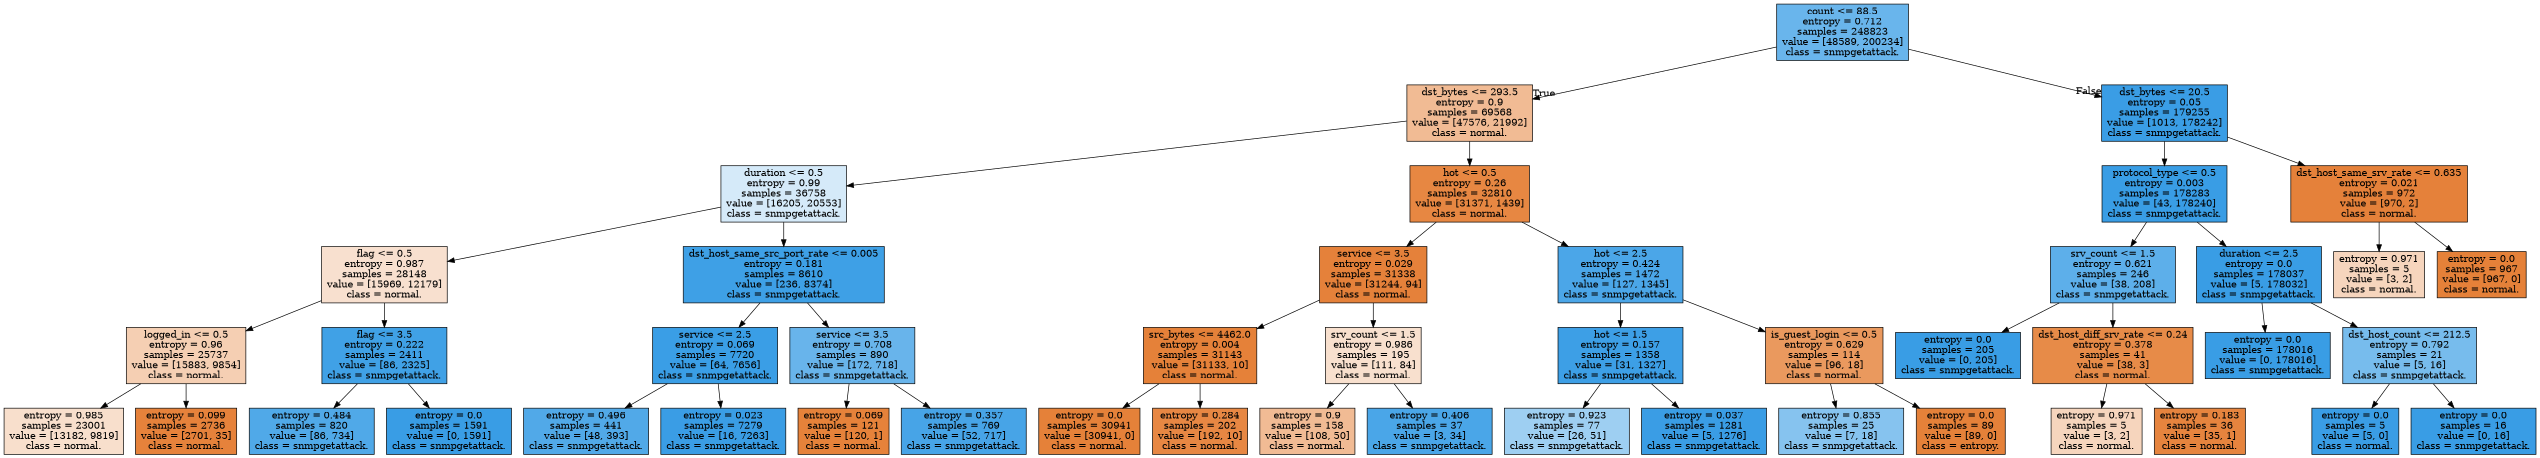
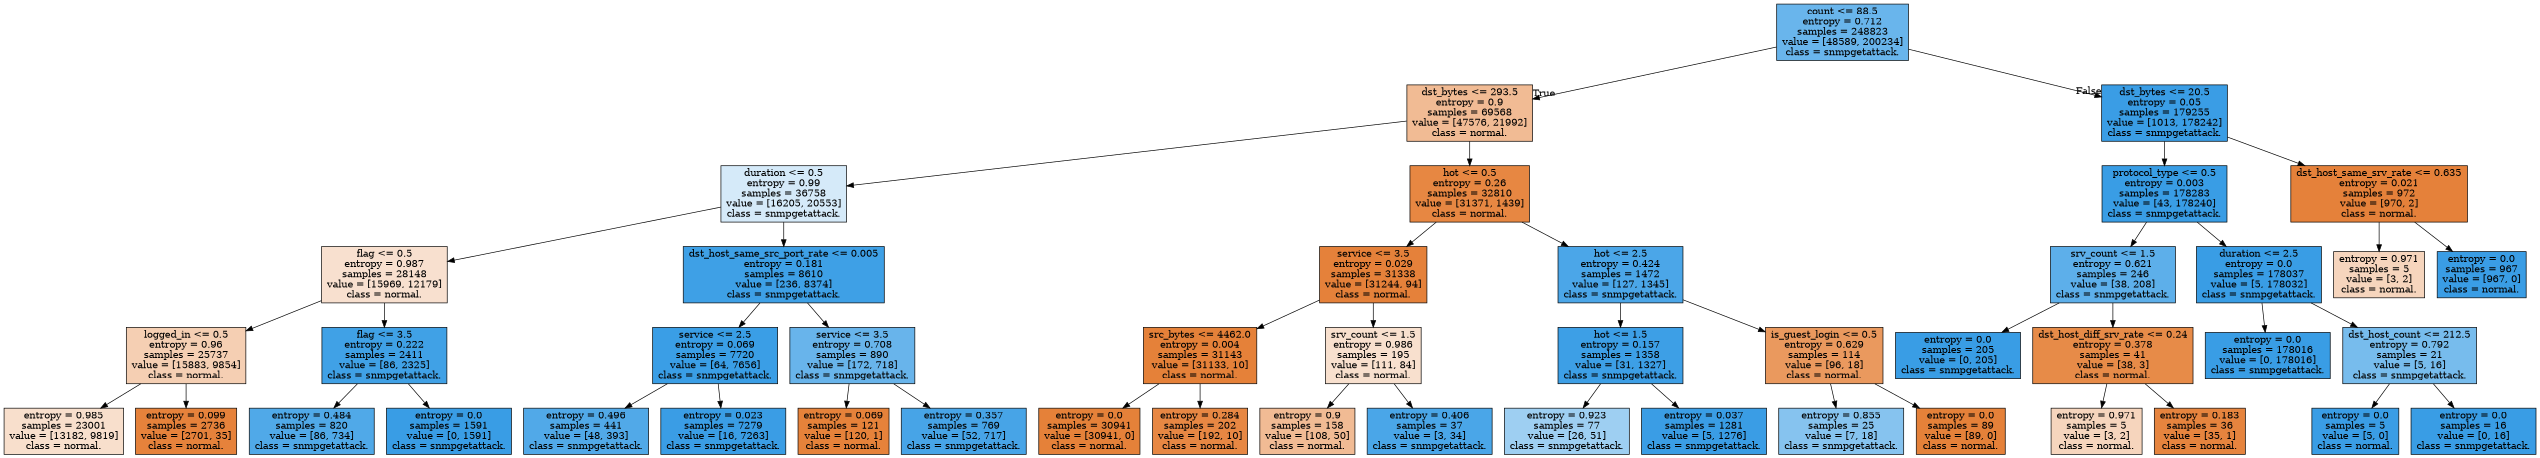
node "entropy = 0.0 samples = 967 value = [967, 0] class = normal.": fillcolor #e58139ff -> #399de5fe
node "entropy = 0.0 samples = 89 value = [89, 0] class = entropy.": label "entropy = 0.0 samples = 89 value = [89, 0] class = entropy." -> "entropy = 0.0 samples = 89 value = [89, 0] class = normal."
